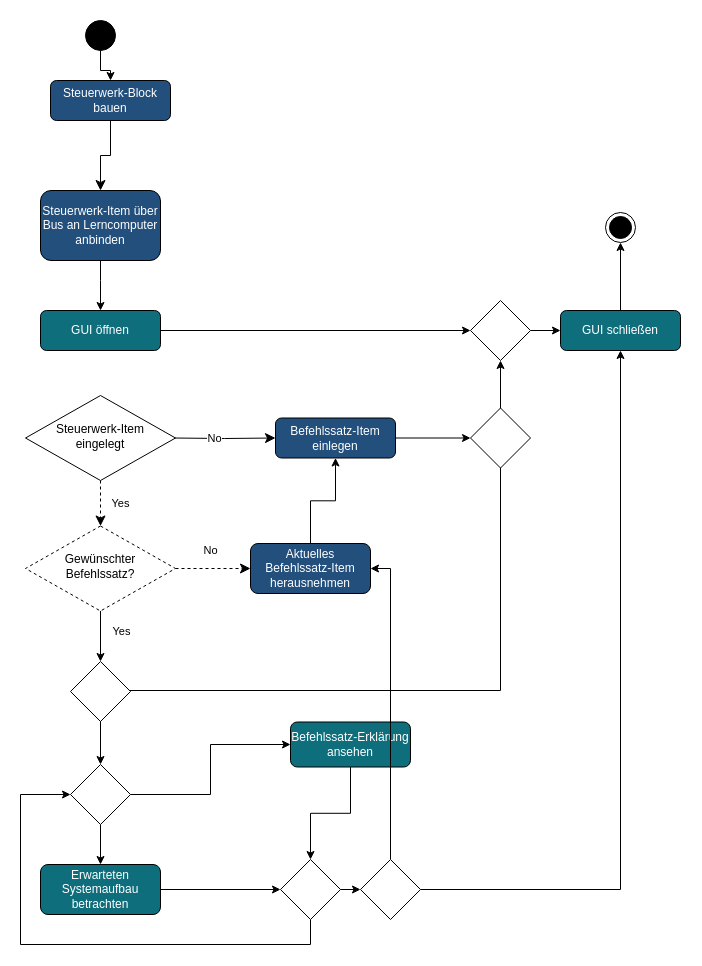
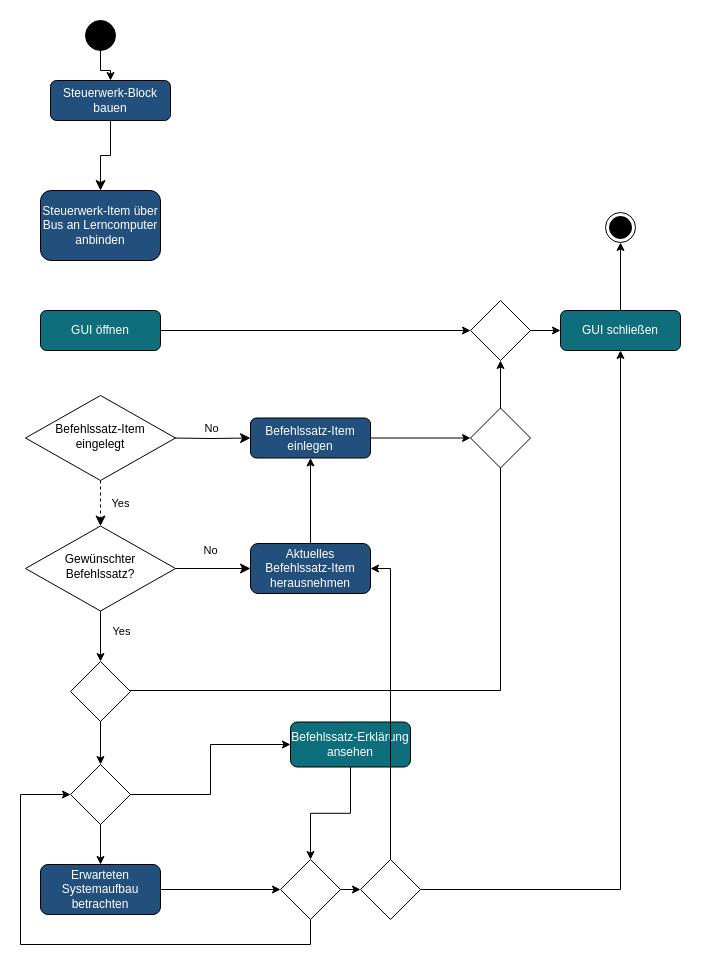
edge "Steuerwerk-Item über Bus an Lerncomputer anbinden" -> "GUI öffnen": removed
node "Steuerwerk-Item eingelegt": label "Steuerwerk-Item eingelegt" -> "Befehlssatz-Item eingelegt"
node "Befehlssatz-Item einlegen": moved (336, 438) -> (311, 438)
node "Gewünschter Befehlssatz?": style dashed -> solid
edge "Gewünschter Befehlssatz?" -> "Aktuelles Befehlssatz-Item herausnehmen": style dashed -> solid
node "Erwarteten Systemaufbau betrachten": fillcolor #0e6e7c -> #234f7c
